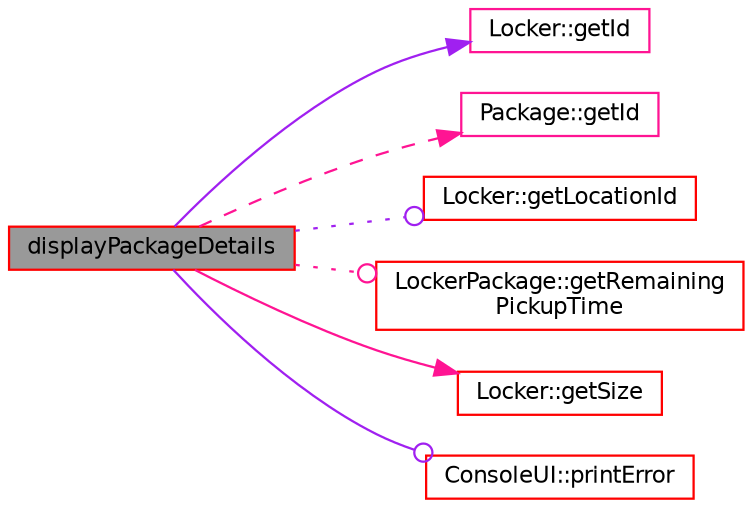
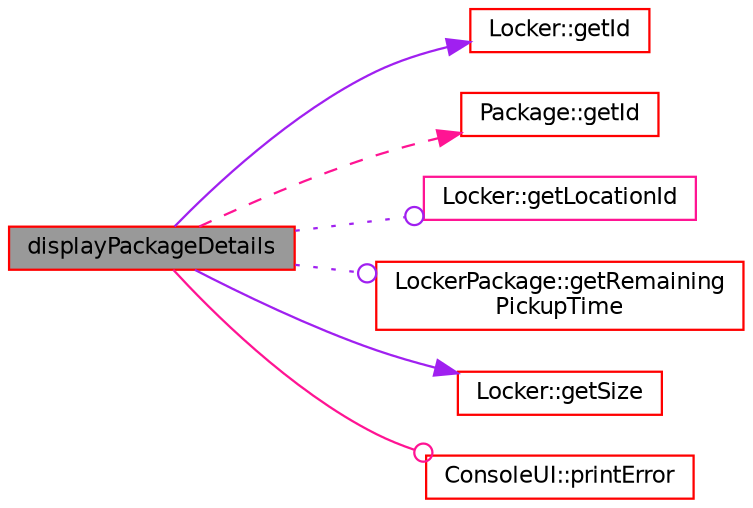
node "Locker::getId": color deeppink -> red
node "Package::getId": color deeppink -> red
node "Locker::getLocationId": color red -> deeppink
edge "displayPackageDetails" -> "LockerPackage::getRemaining PickupTime": color deeppink -> purple
edge "displayPackageDetails" -> "Locker::getSize": color deeppink -> purple
edge "displayPackageDetails" -> "ConsoleUI::printError": color purple -> deeppink
